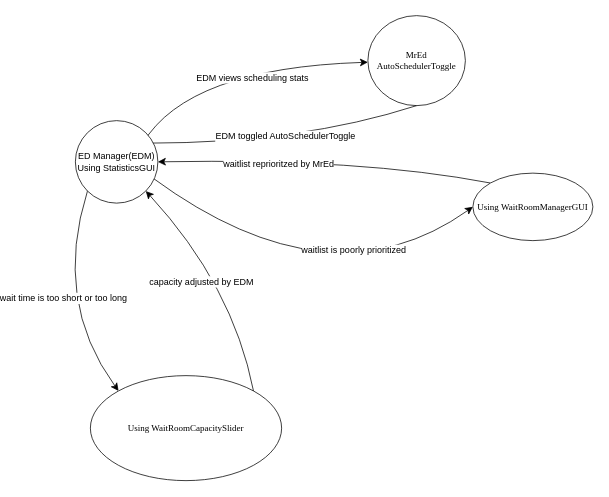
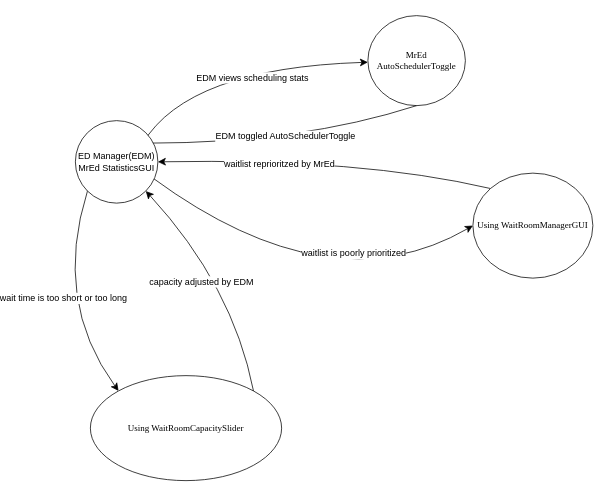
node "ED Manager(EDM) Using StatisticsGUI": label "ED Manager(EDM) Using StatisticsGUI" -> "ED Manager(EDM) MrEd StatisticsGUI"
node "Using WaitRoomManagerGUI": size 120x68 -> 120x105
